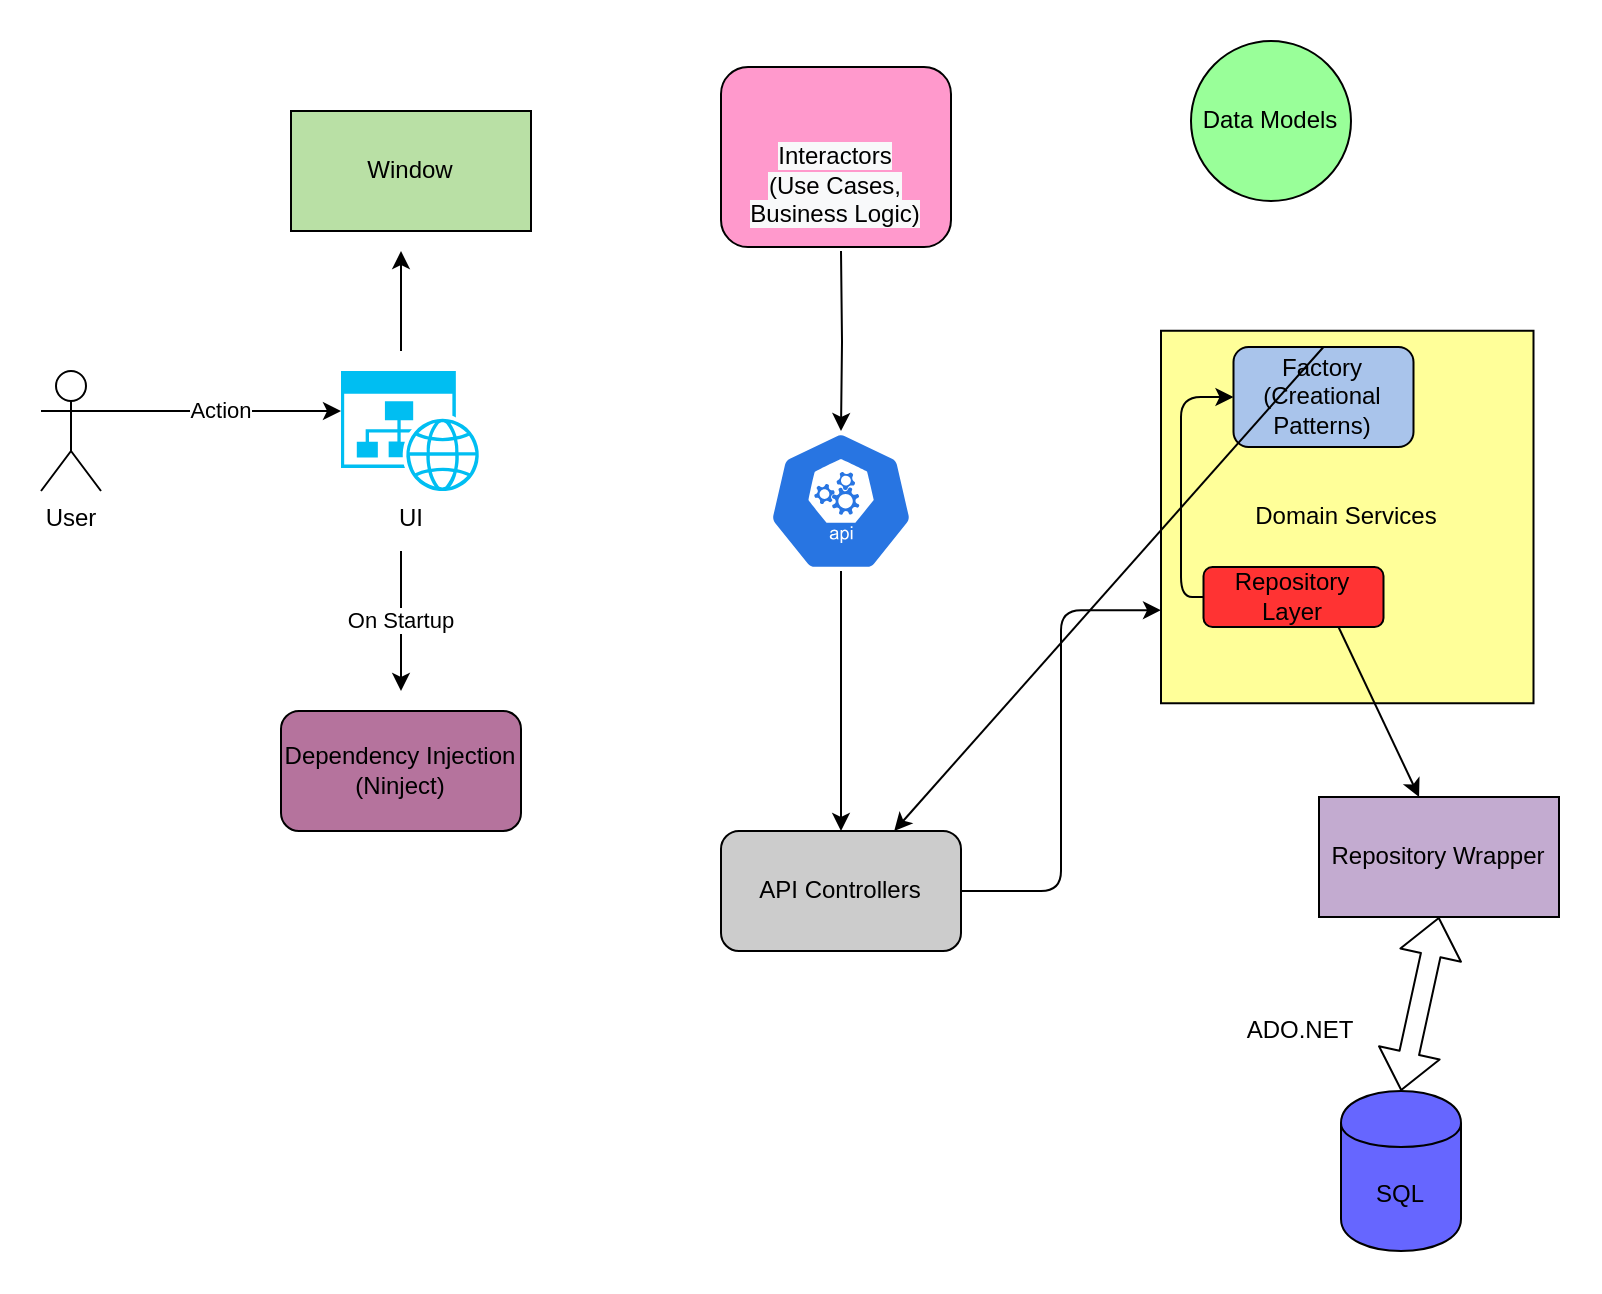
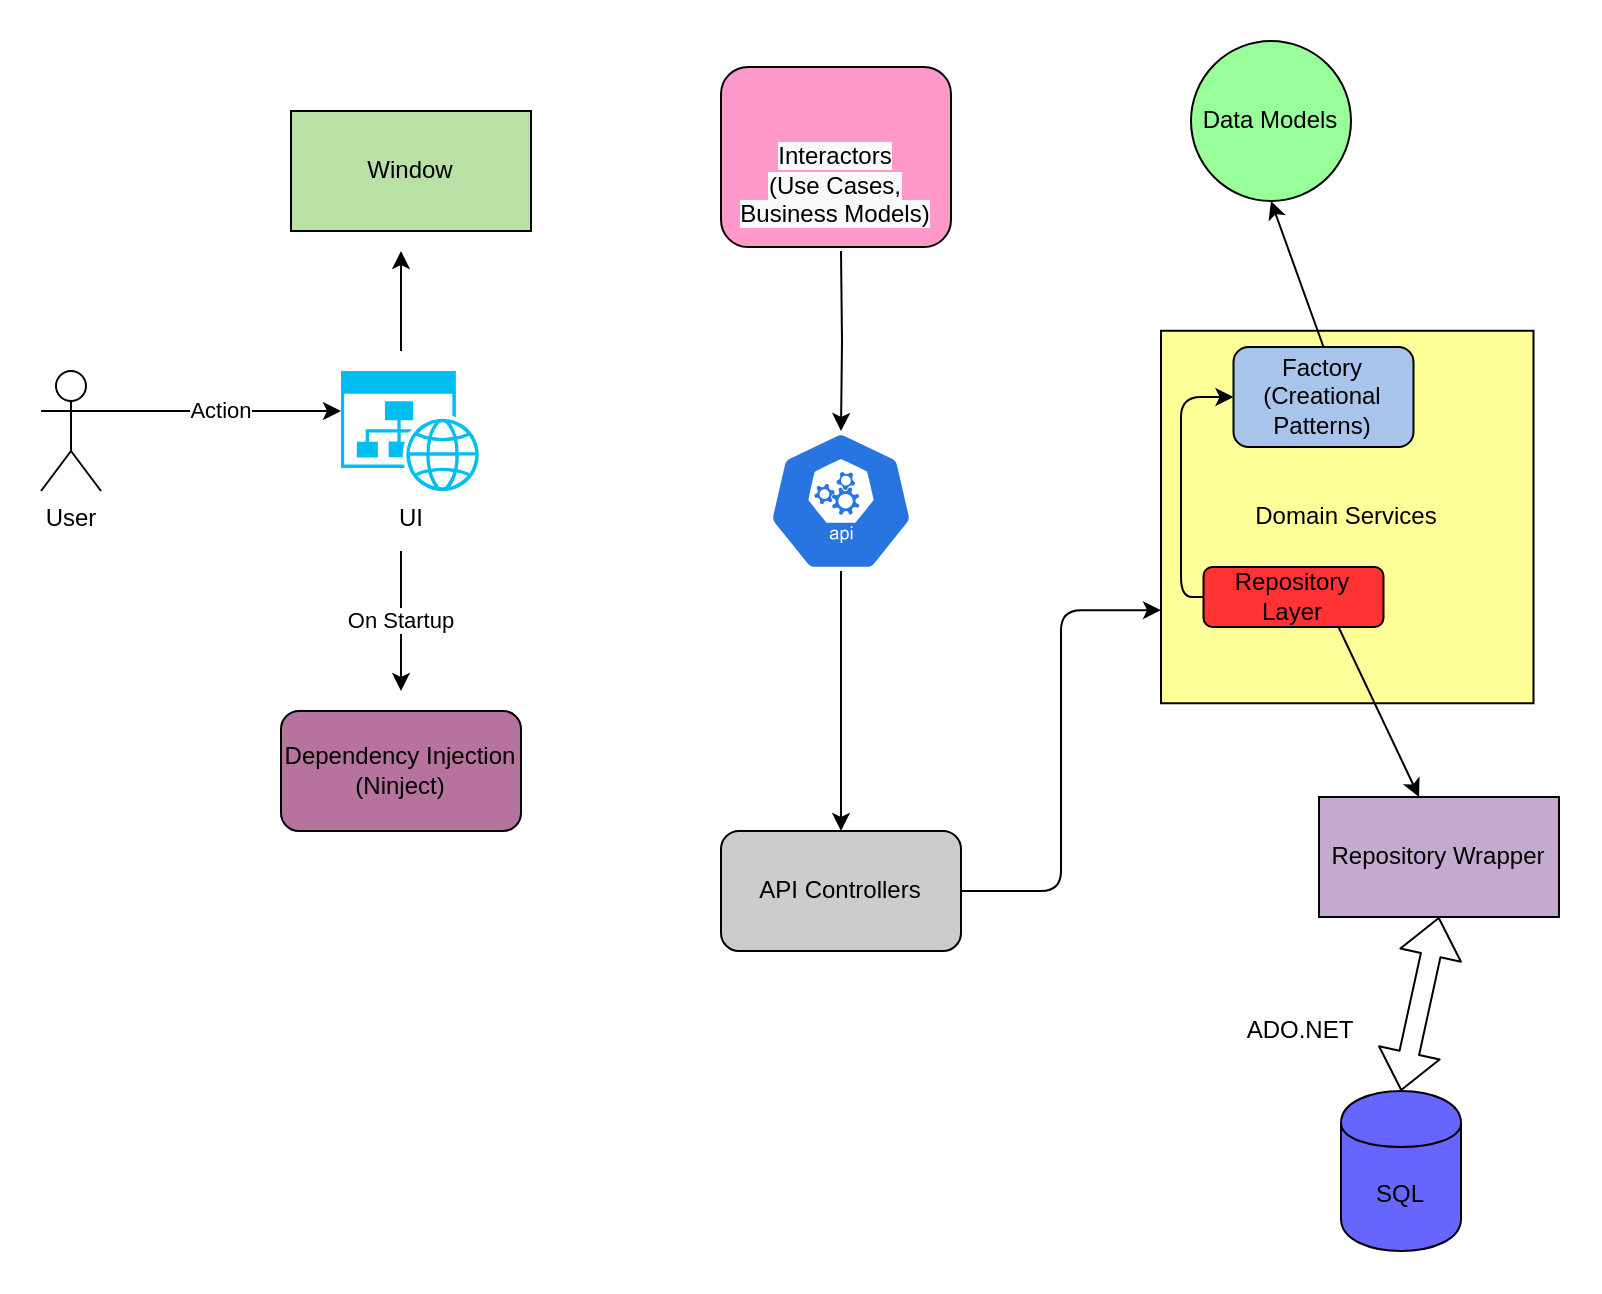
node "Interactors(Use Cases, Business Logic)": label "Interactors(Use Cases, Business Logic)" -> "Interactors(Use Cases, Business Models)"
edge "Factory (Creational Patterns)" -> "API Controllers": now "Factory (Creational Patterns)" -> "Data Models"
